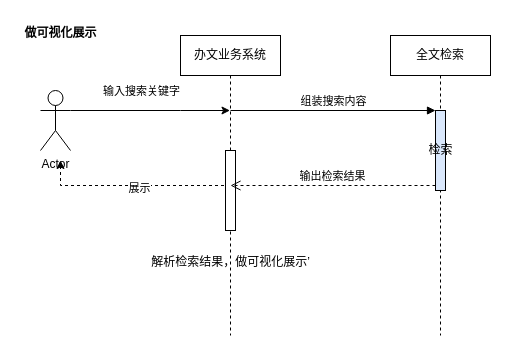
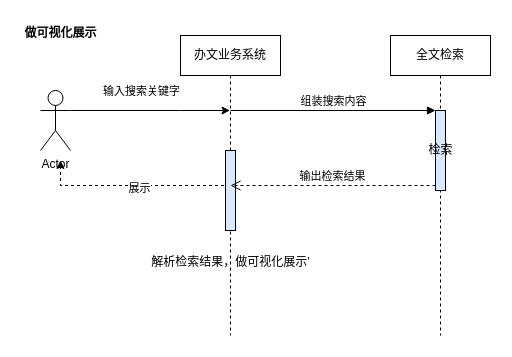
node "解析检索结果，做可视化展示’": fillcolor #ffffff -> #dae8fc
